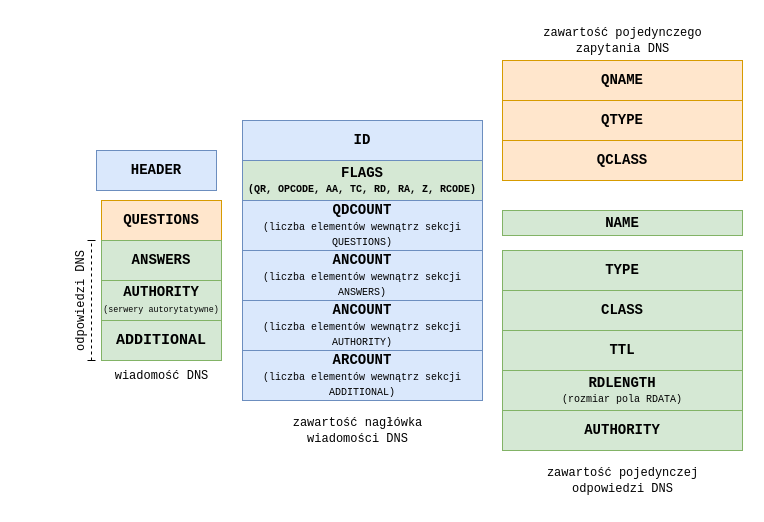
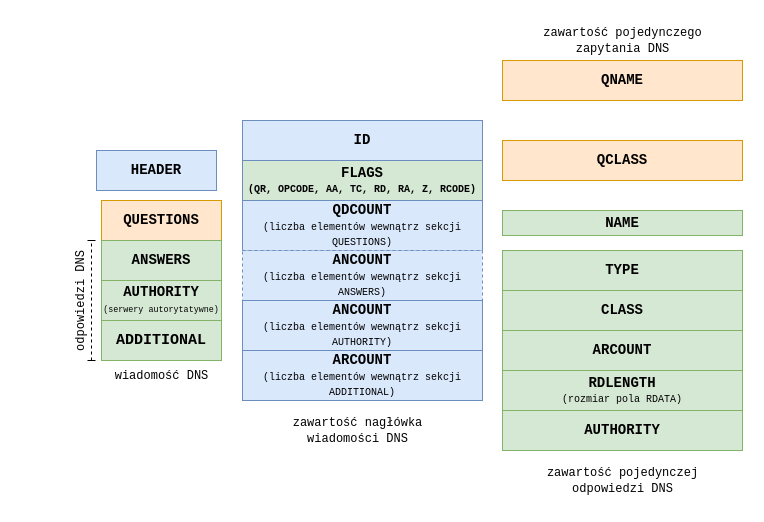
node "QTYPE": removed
node "ANCOUNT (liczba elementów wewnątrz sekcji ANSWERS)": style solid -> dashed
node "TTL": label "TTL" -> "ARCOUNT"
